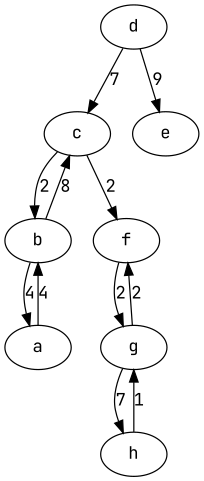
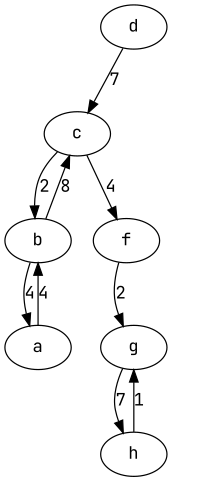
node "e": removed
edge "c" -> "f": label "2" -> "4"
edge "g" -> "f": removed, label "2"
